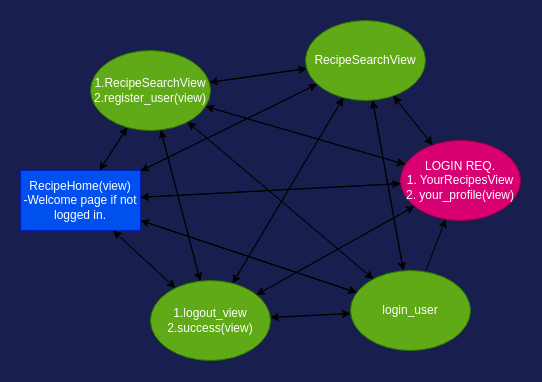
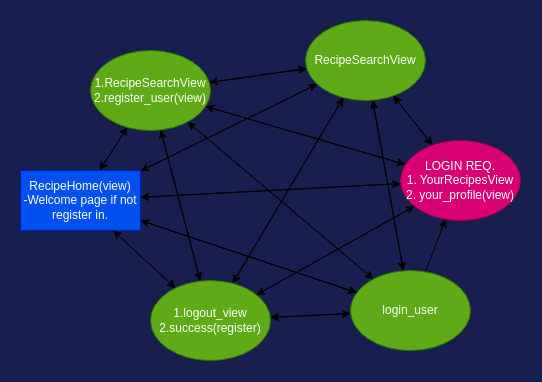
node "RecipeHome(view) -Welcome page if not logged in.": label "RecipeHome(view) -Welcome page if not logged in." -> "RecipeHome(view) -Welcome page if not register in."
node "1.logout_view 2.success(view)": label "1.logout_view 2.success(view)" -> "1.logout_view 2.success(register)"
